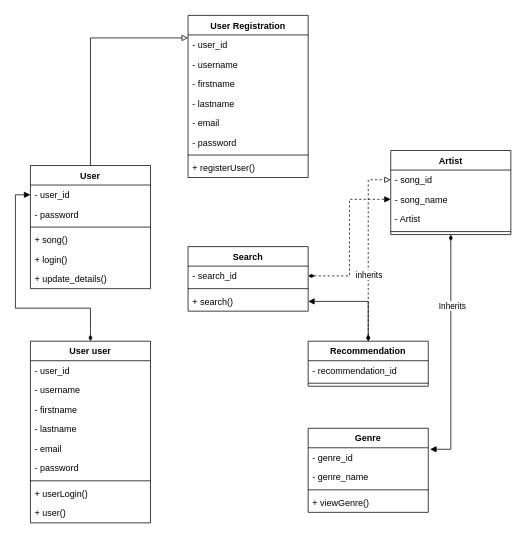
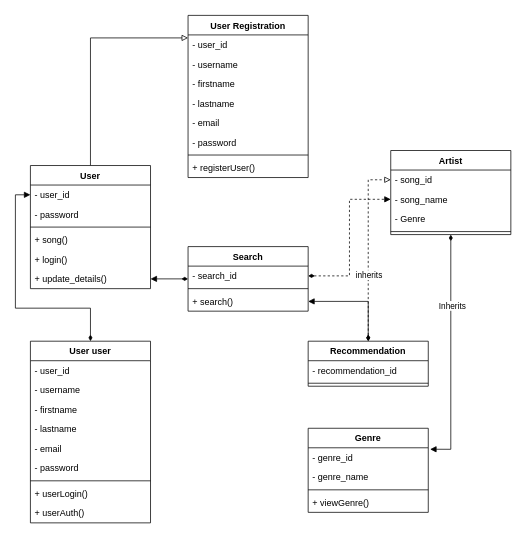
node "- Artist": label "- Artist" -> "- Genre"
edge "+ update_details()" -- "Search": added
node "+ user()": label "+ user()" -> "+ userAuth()"
